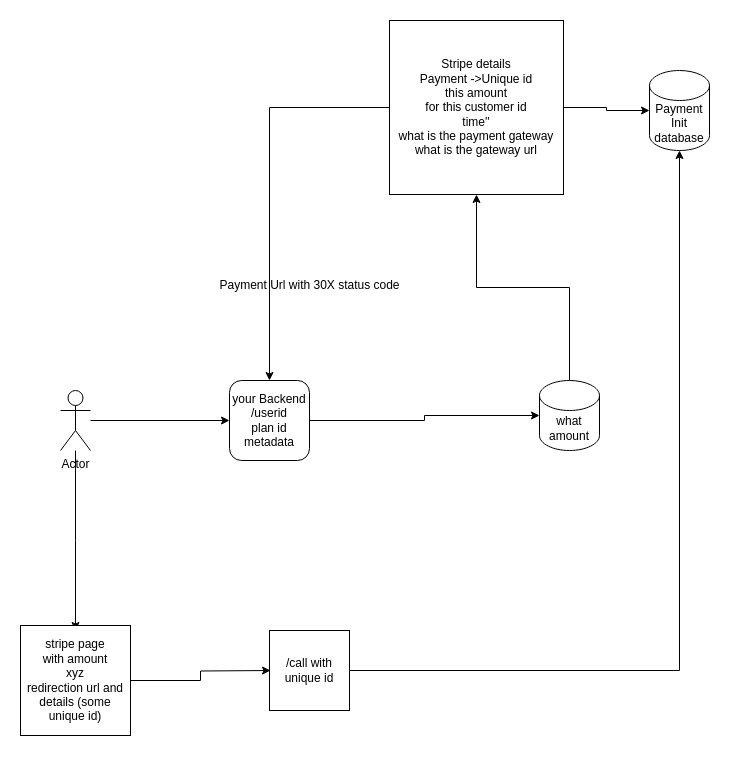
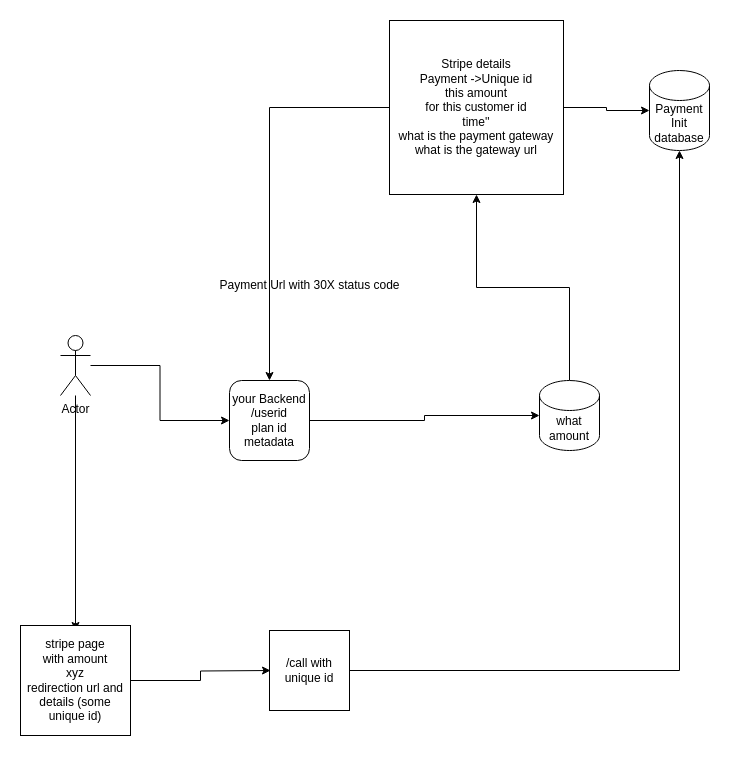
node "Actor": moved (76, 421) -> (76, 366)
